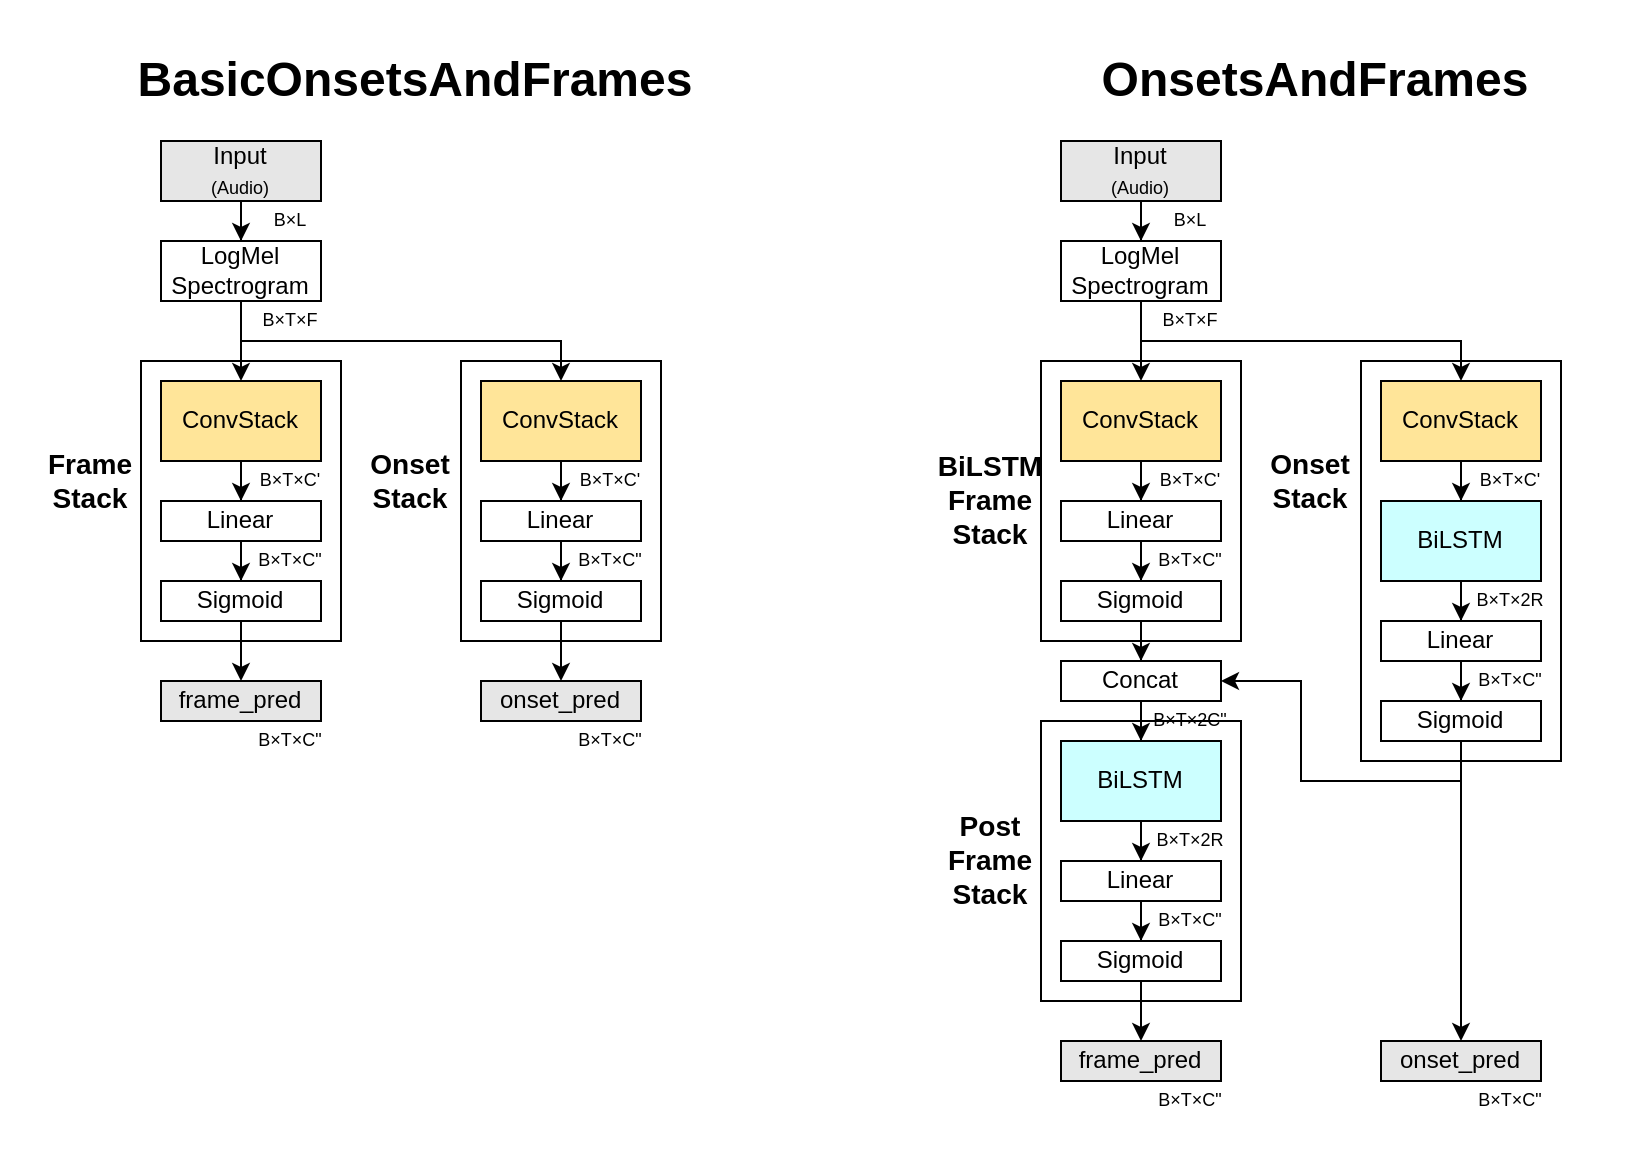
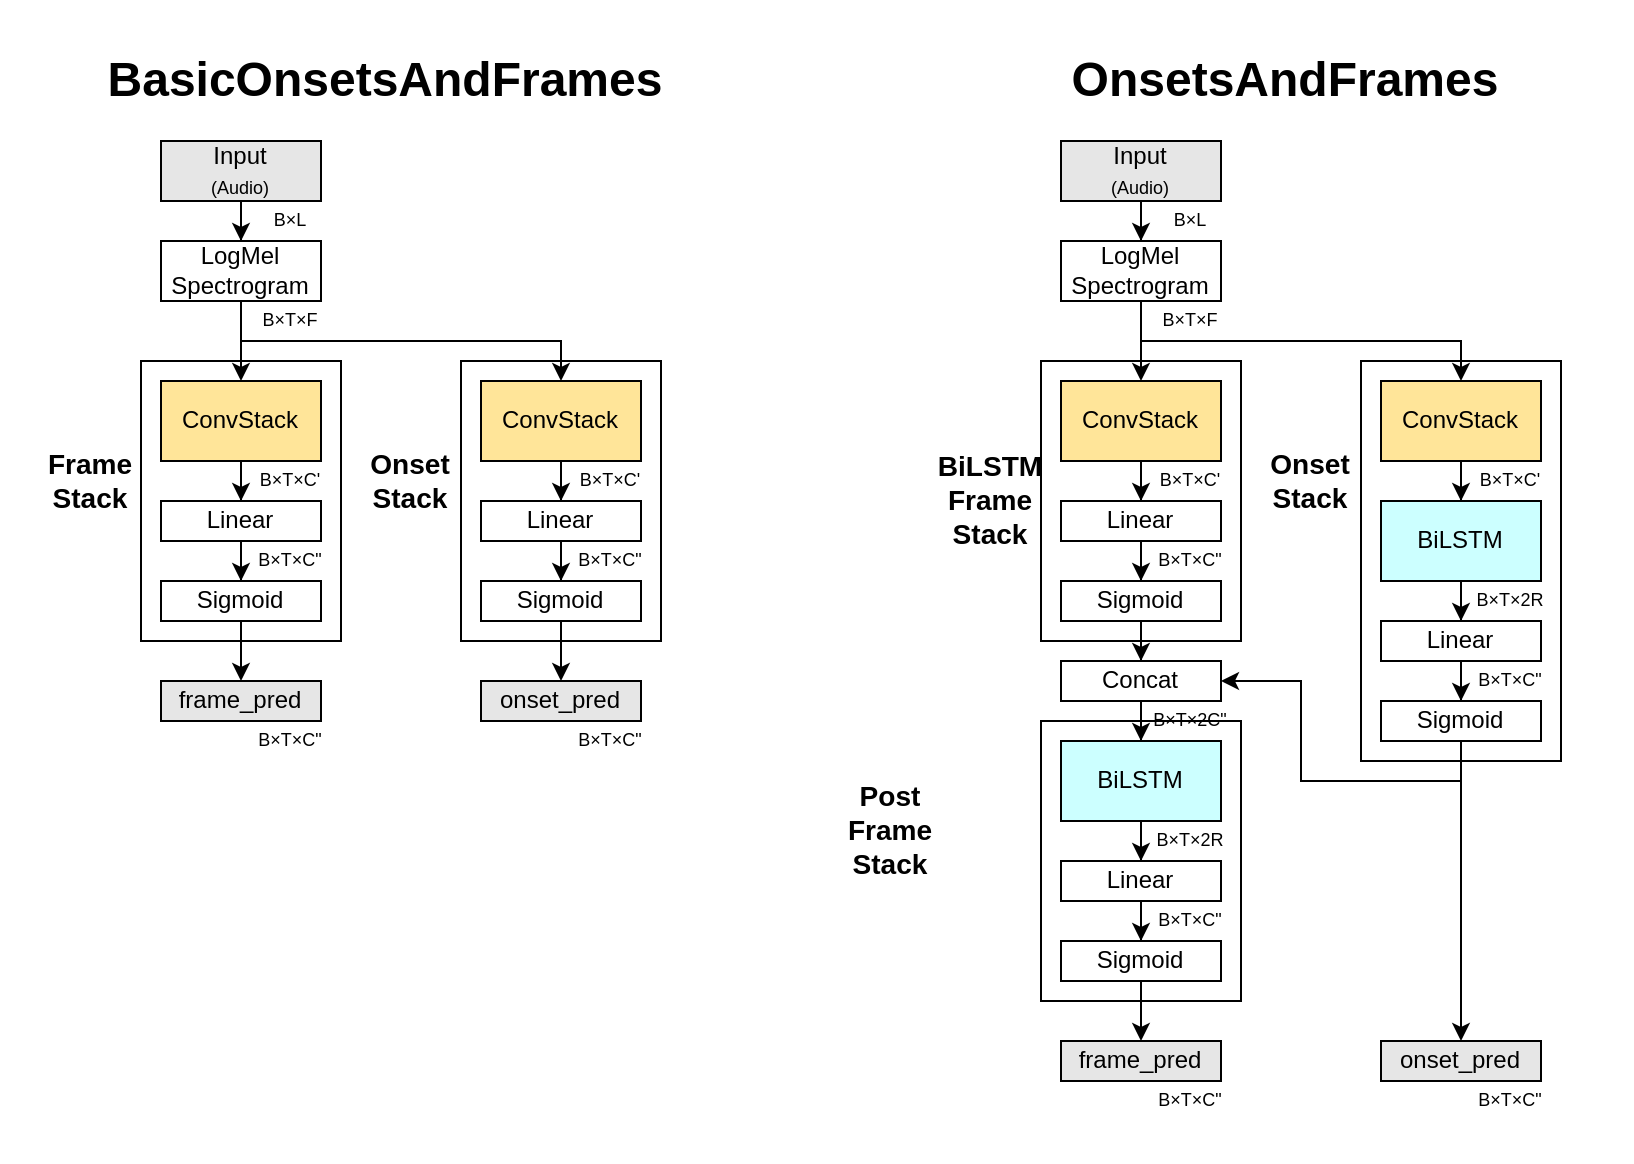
node "BasicOnsetsAndFrames": moved (416, 81) -> (386, 81)
node "OnsetsAndFrames": moved (1316, 81) -> (1286, 81)
node "Post Frame Stack": moved (991, 861) -> (891, 831)
